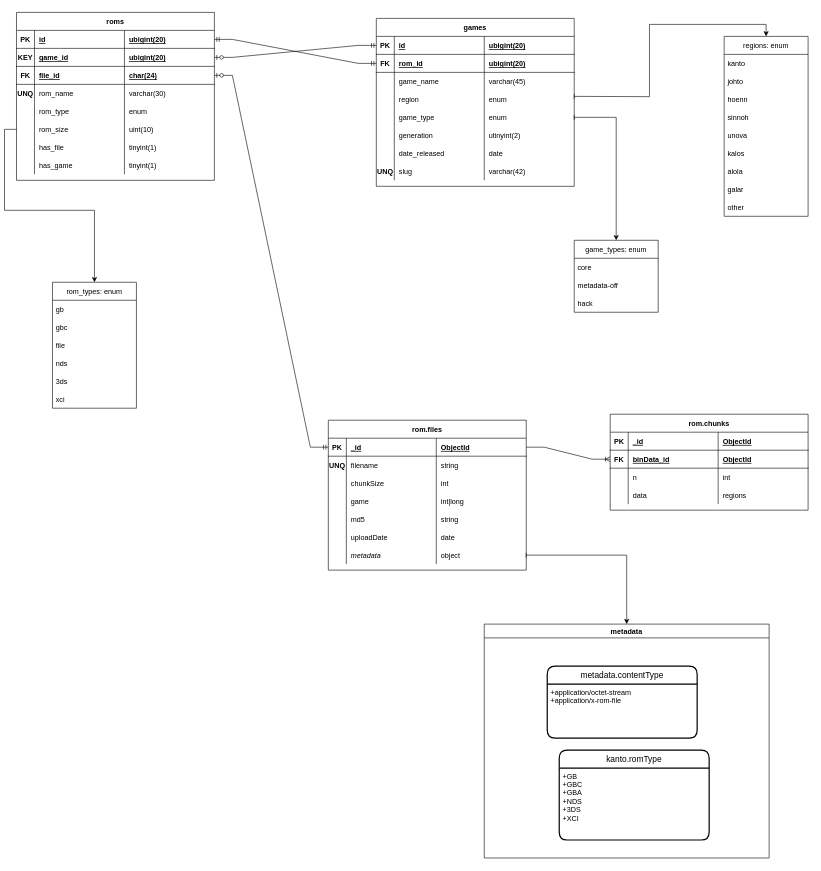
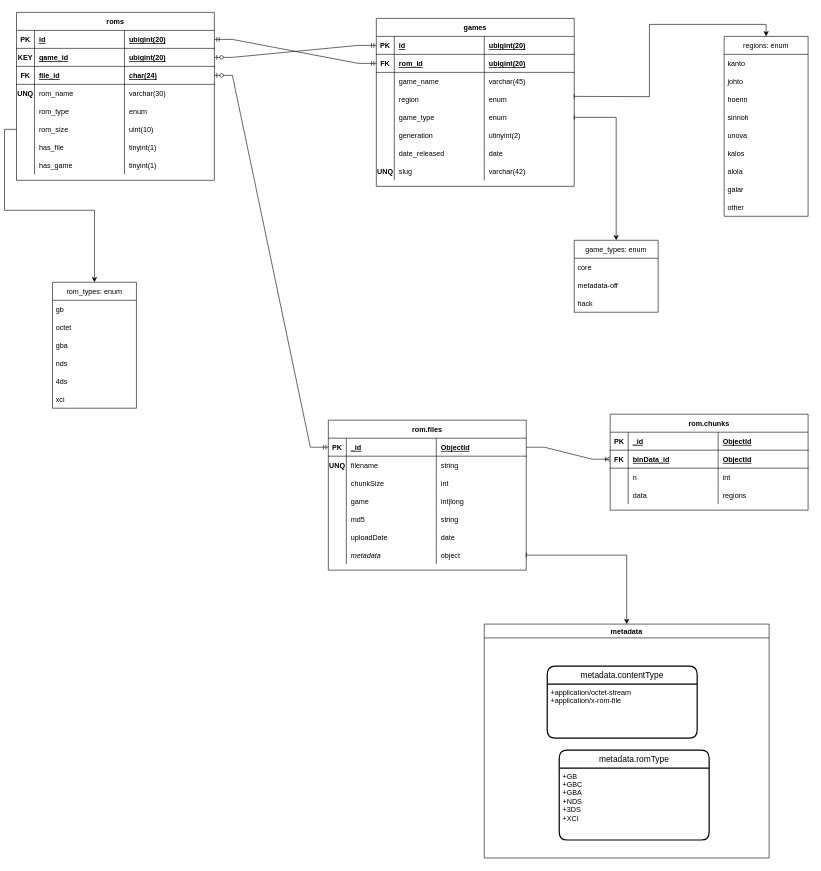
node "gbc": label "gbc" -> "octet"
node "file": label "file" -> "gba"
node "3ds": label "3ds" -> "4ds"
node "kanto.romType": label "kanto.romType" -> "metadata.romType"
